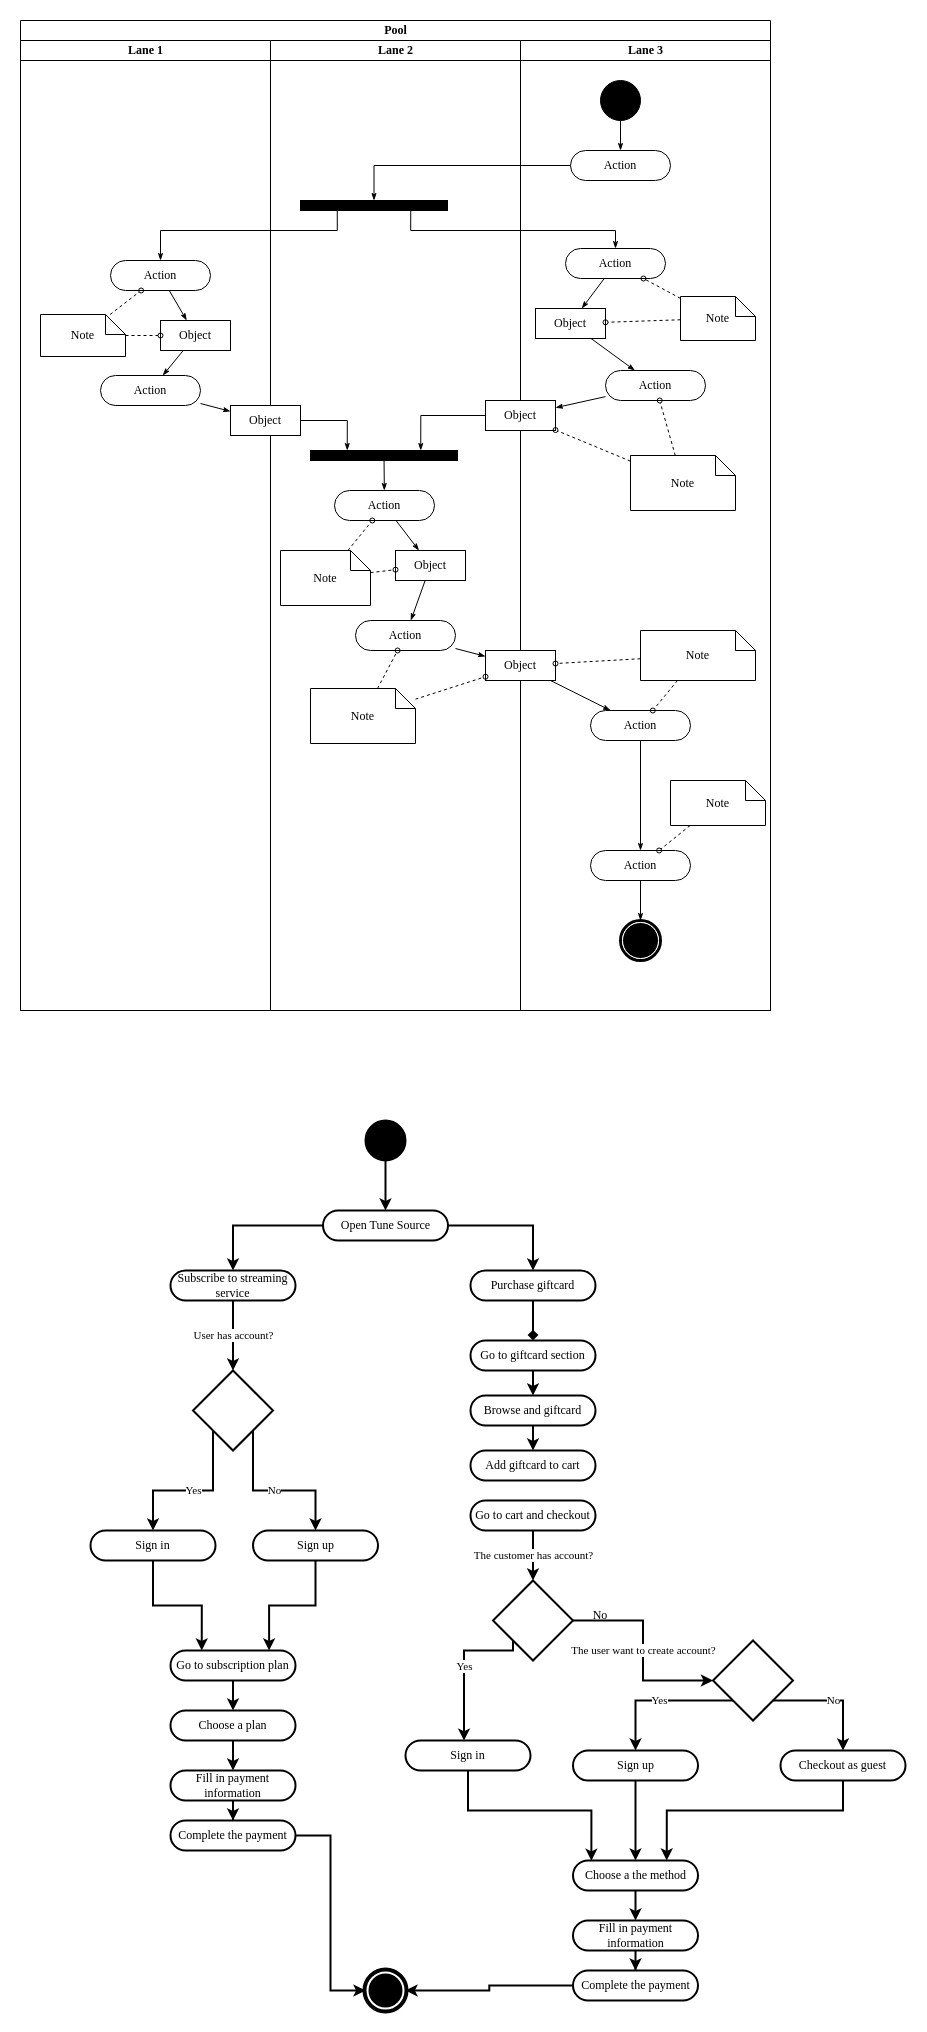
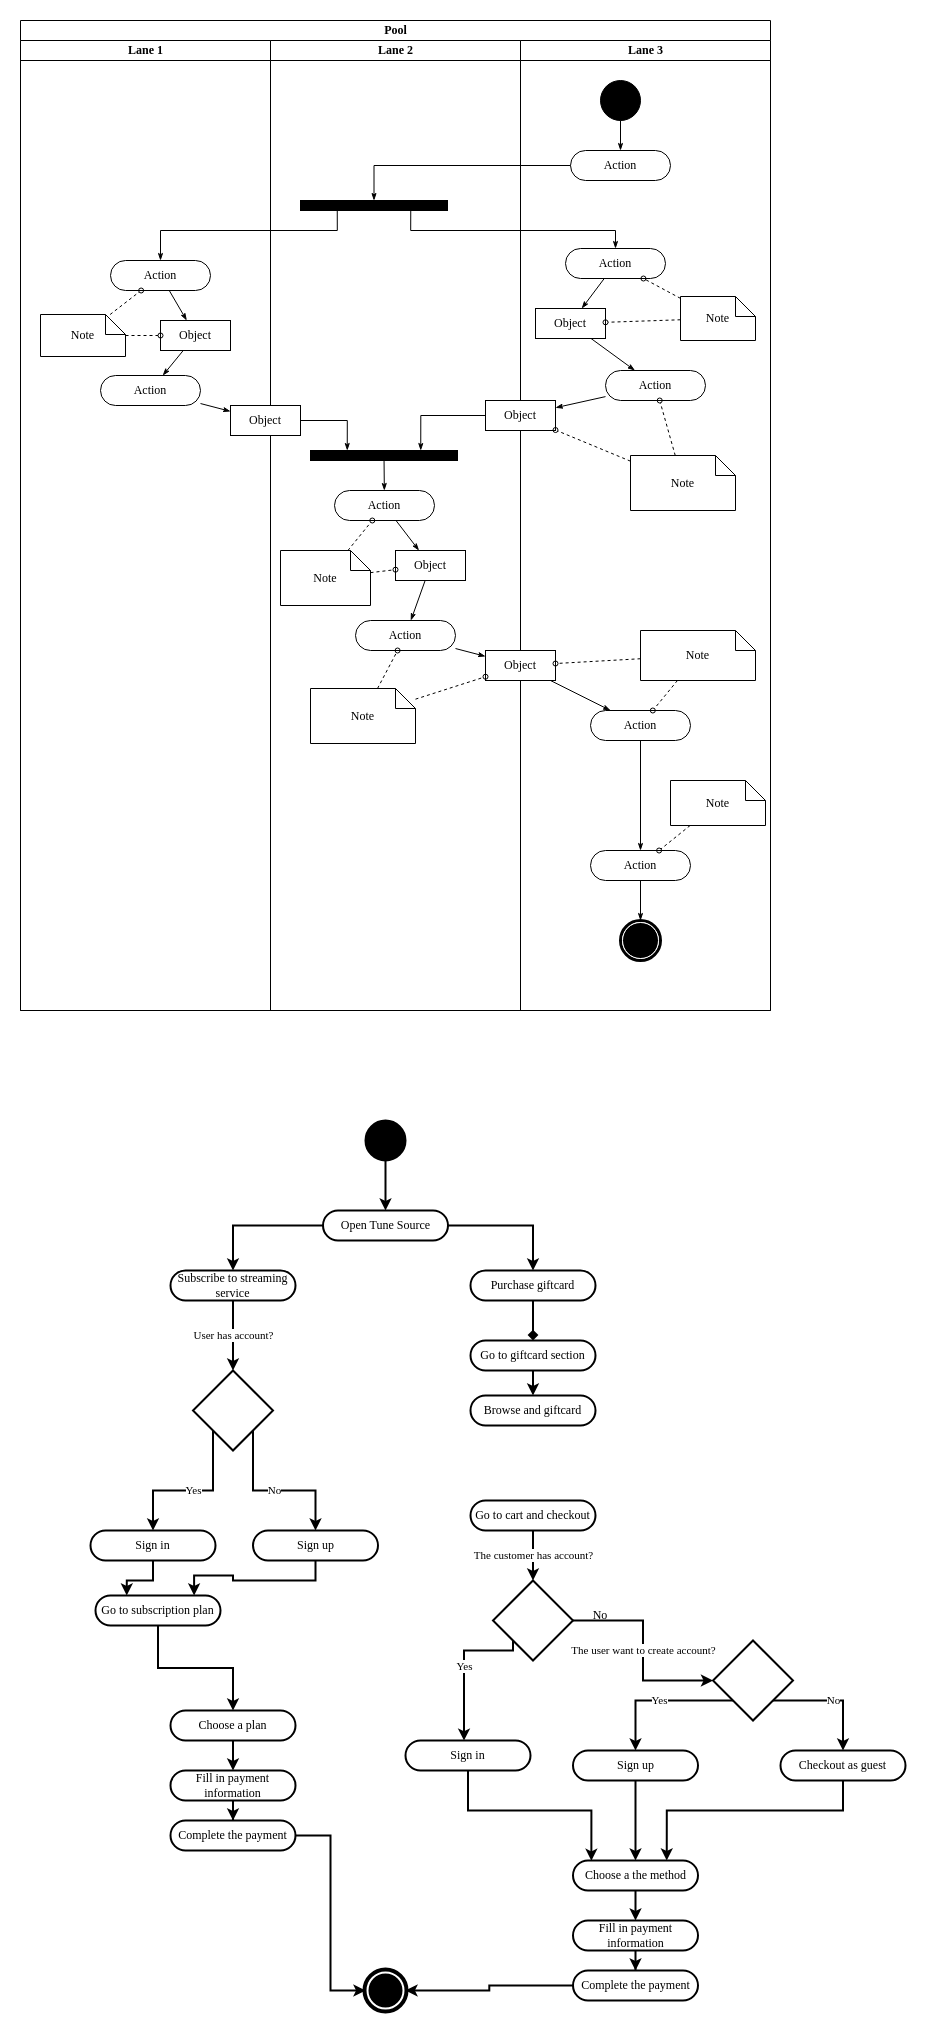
edge "Browse and giftcard" -> "Add giftcard to cart": removed
node "Add giftcard to cart": removed
node "Go to subscription plan": moved (233, 1666) -> (158, 1611)
